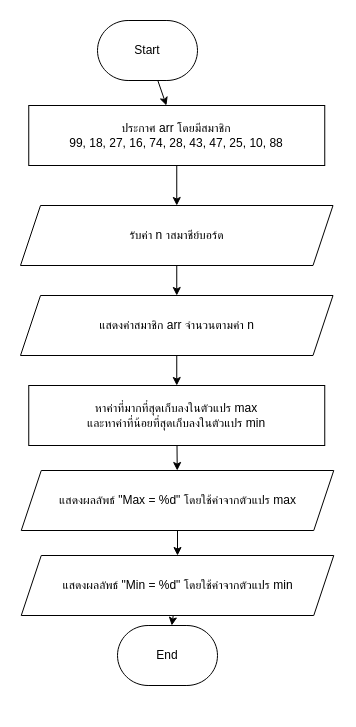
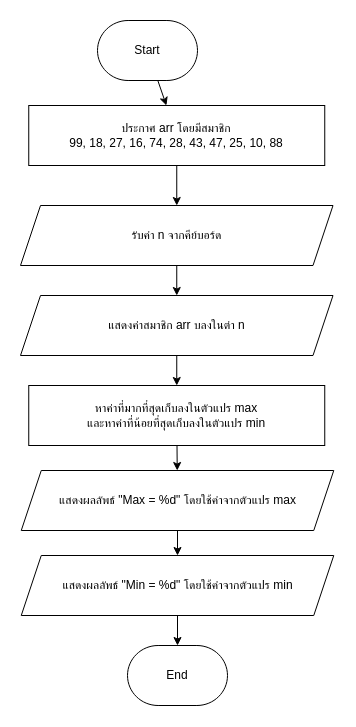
node "รับค่า n าสมาชีย์บอร์ด": label "รับค่า n าสมาชีย์บอร์ด" -> "รับค่า n จากคีย์บอร์ด"
node "แสดงค่าสมาชิก arr จำนวนตามค่า n": label "แสดงค่าสมาชิก arr จำนวนตามค่า n" -> "แสดงค่าสมาชิก arr บลงในต่า n"
node "End": moved (168, 656) -> (178, 676)
